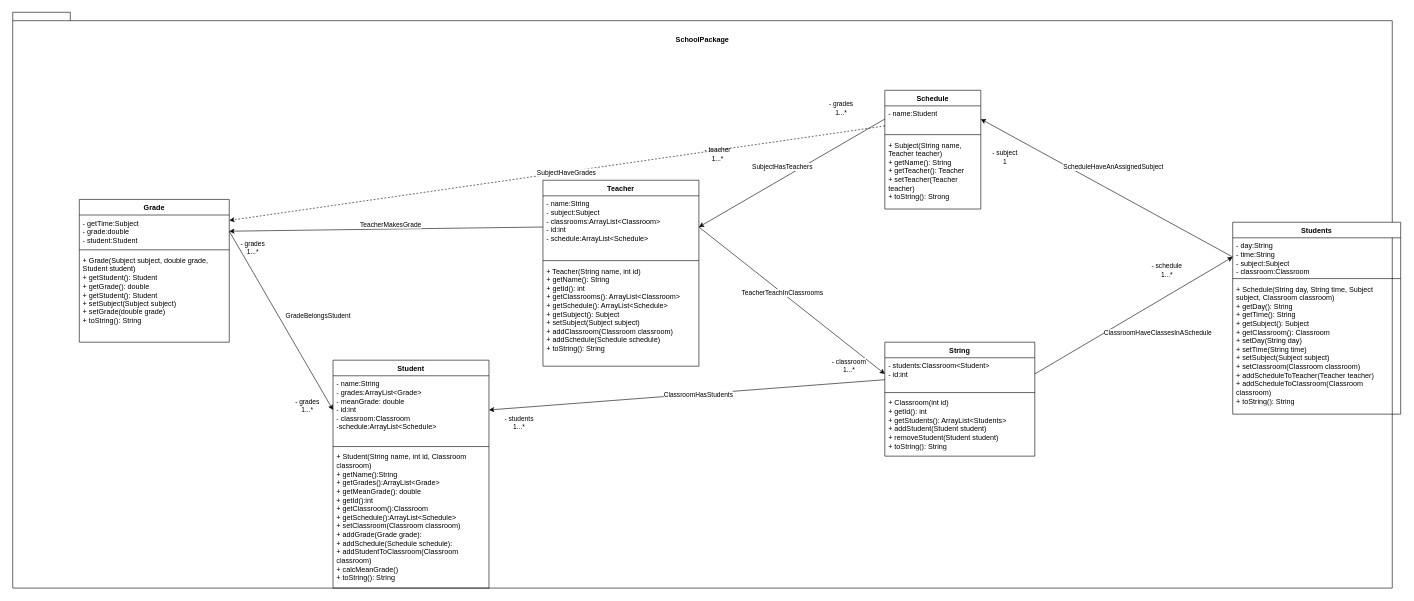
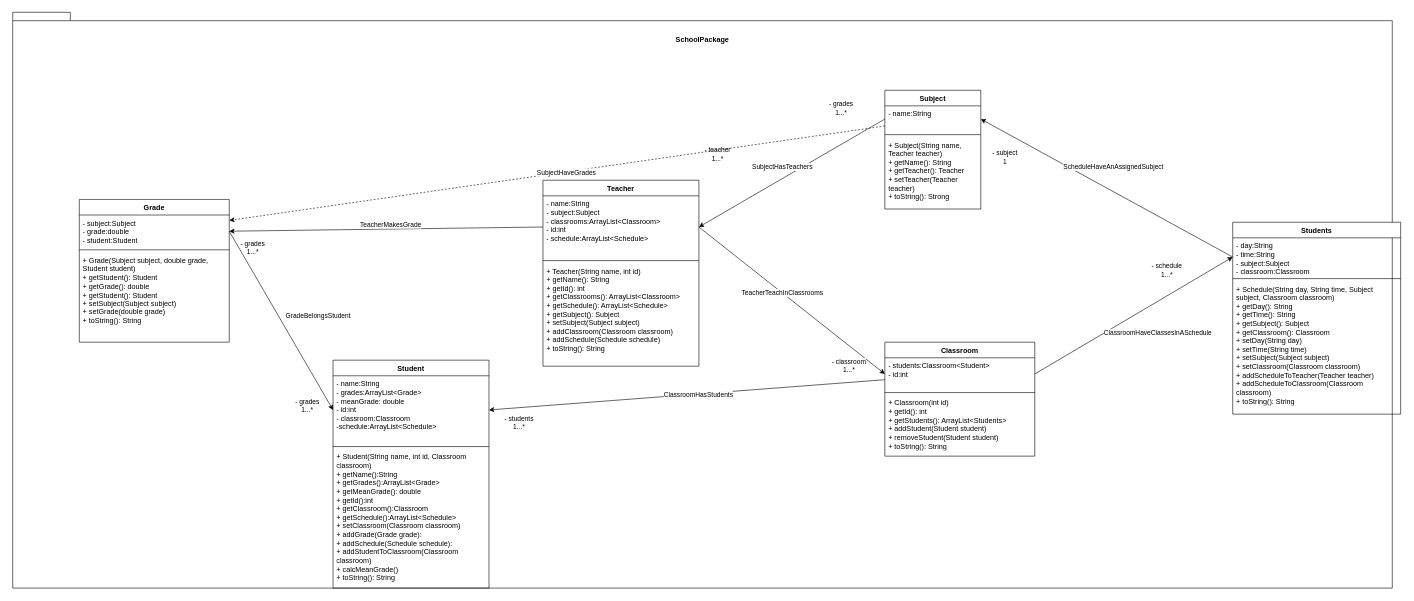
node "Schedule": label "Schedule" -> "Subject"
node "- name:Student": label "- name:Student" -> "- name:String"
node "- getTime:Subject - grade:double - student:Student": label "- getTime:Subject - grade:double - student:Student" -> "- subject:Subject - grade:double - student:Student"
node "String": label "String" -> "Classroom"
